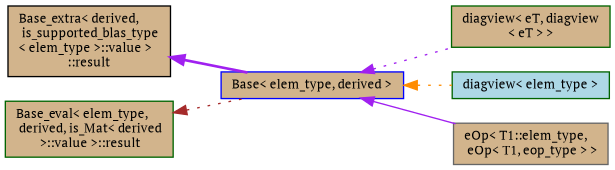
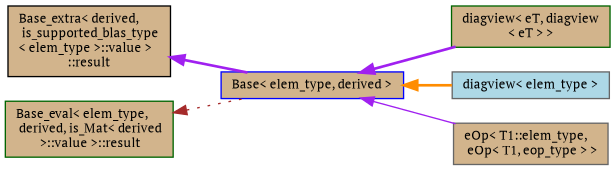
edge "diagview< eT, diagview < eT > >" -> "Base< elem_type, derived >": style dotted -> bold
edge "diagview< elem_type >" -> "Base< elem_type, derived >": style dotted -> bold
node "diagview< elem_type >": color darkgreen -> gray40
